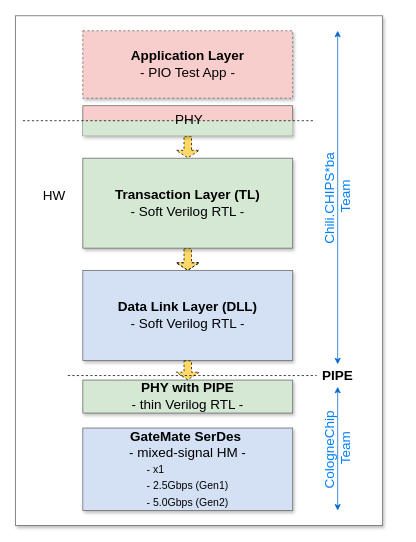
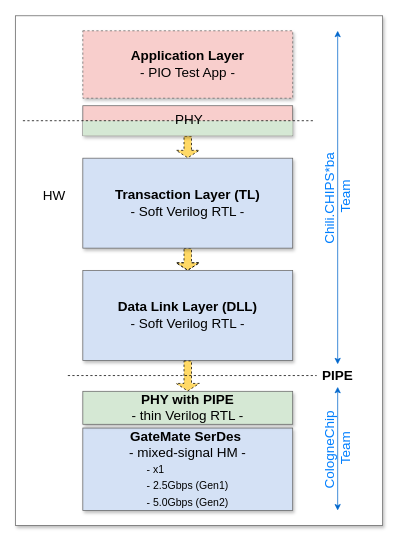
node "Transaction Layer (TL) - Soft Verilog RTL -": fillcolor #d5e8d4 -> #d4e1f5
node "PHY with PIPE - thin Verilog RTL -": moved (188, 396) -> (188, 408)
